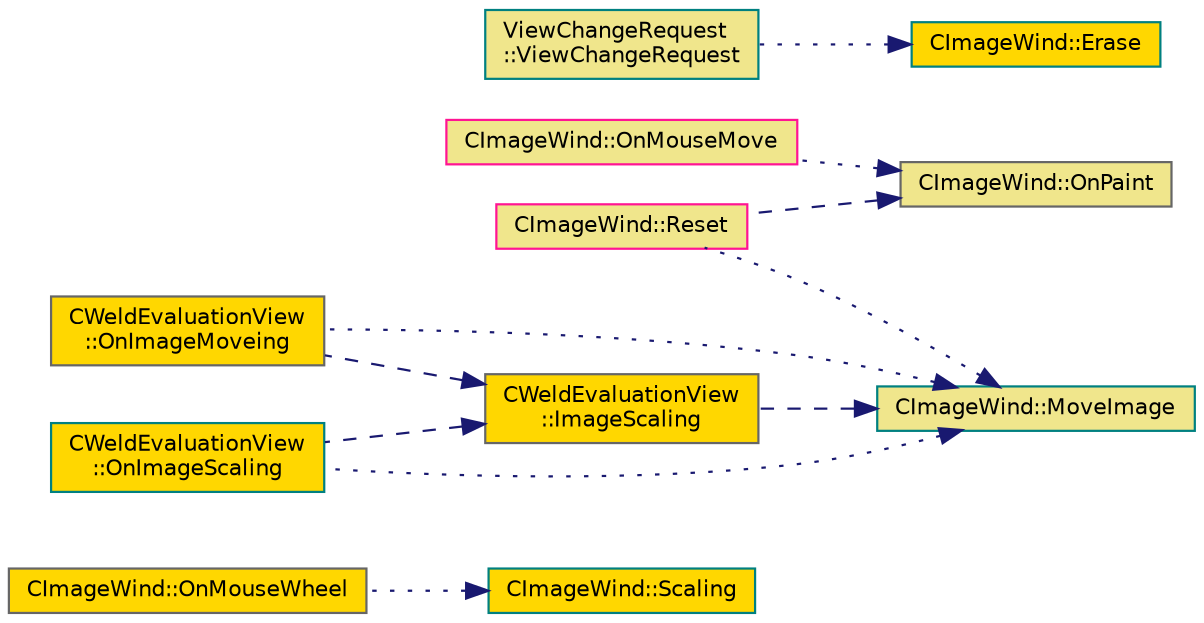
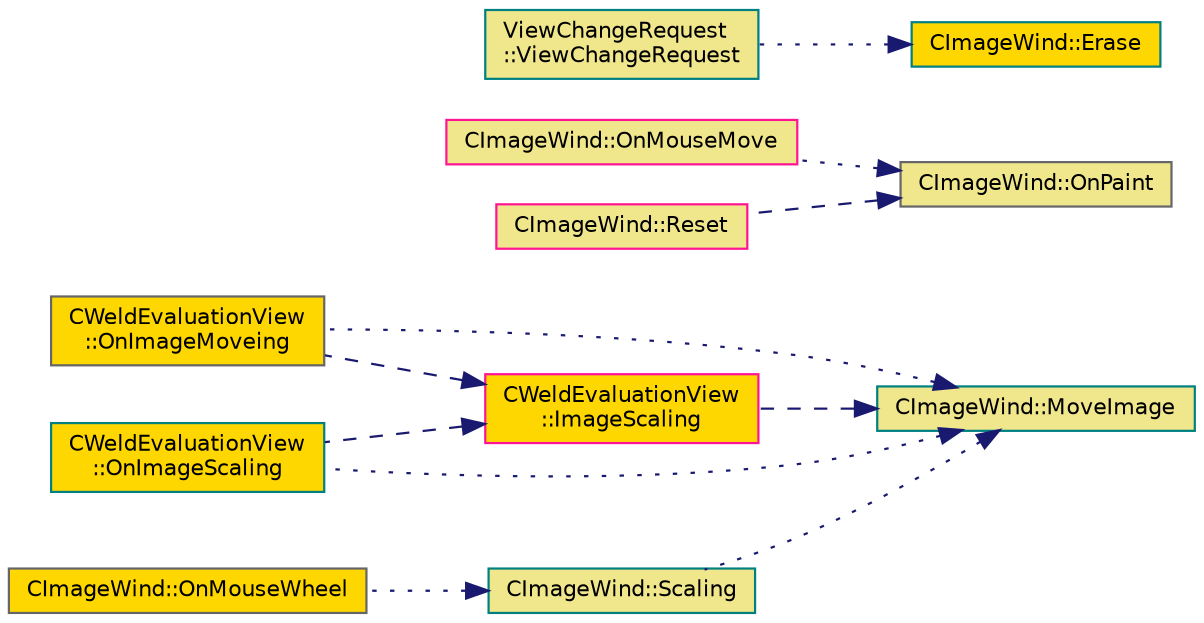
edge "CImageWind::Reset" -> "CImageWind::MoveImage": now "CImageWind::Scaling" -> "CImageWind::MoveImage"
node "CWeldEvaluationView ::ImageScaling": color gray40 -> deeppink
node "CImageWind::Scaling": fillcolor gold -> khaki
